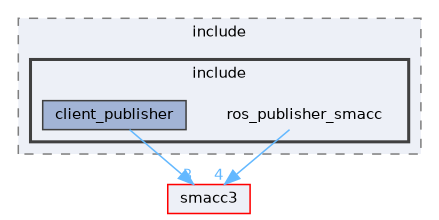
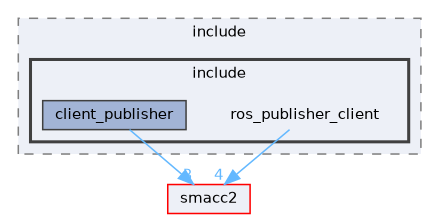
node "ros_publisher_smacc": label "ros_publisher_smacc" -> "ros_publisher_client"
node "smacc3": label "smacc3" -> "smacc2"
